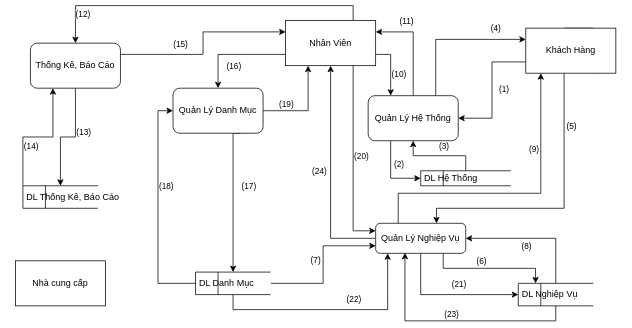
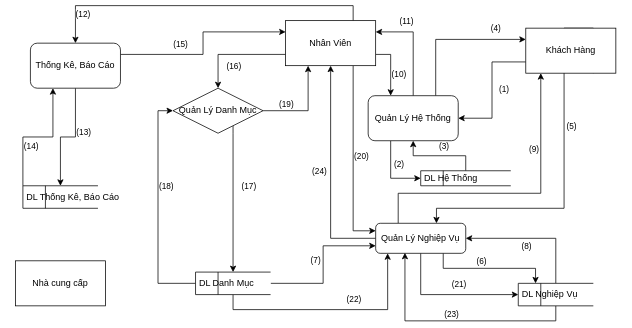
node "Quản Lý Danh Mục": shape rounded rectangle -> diamond
